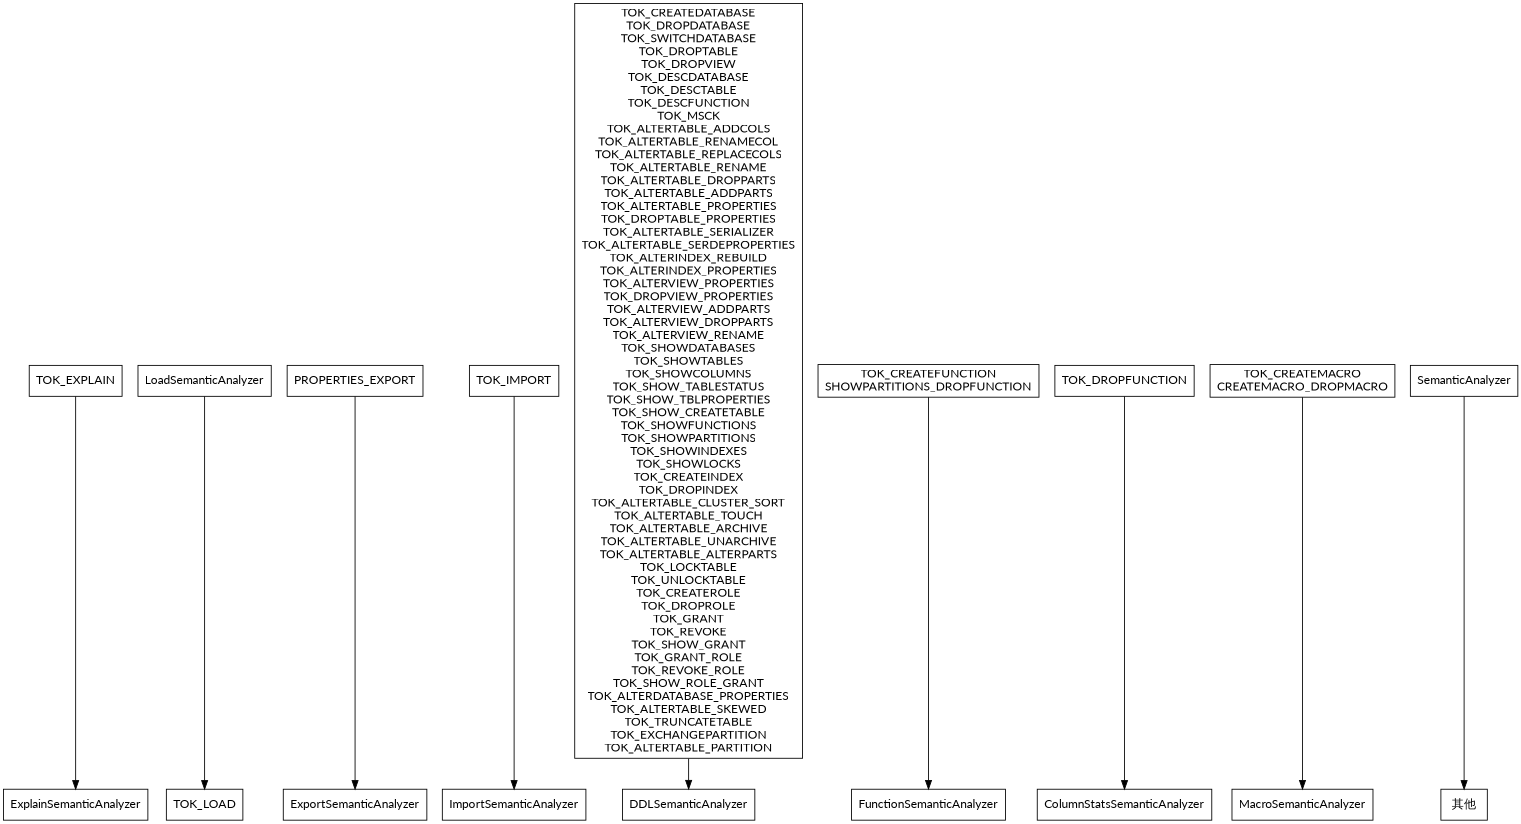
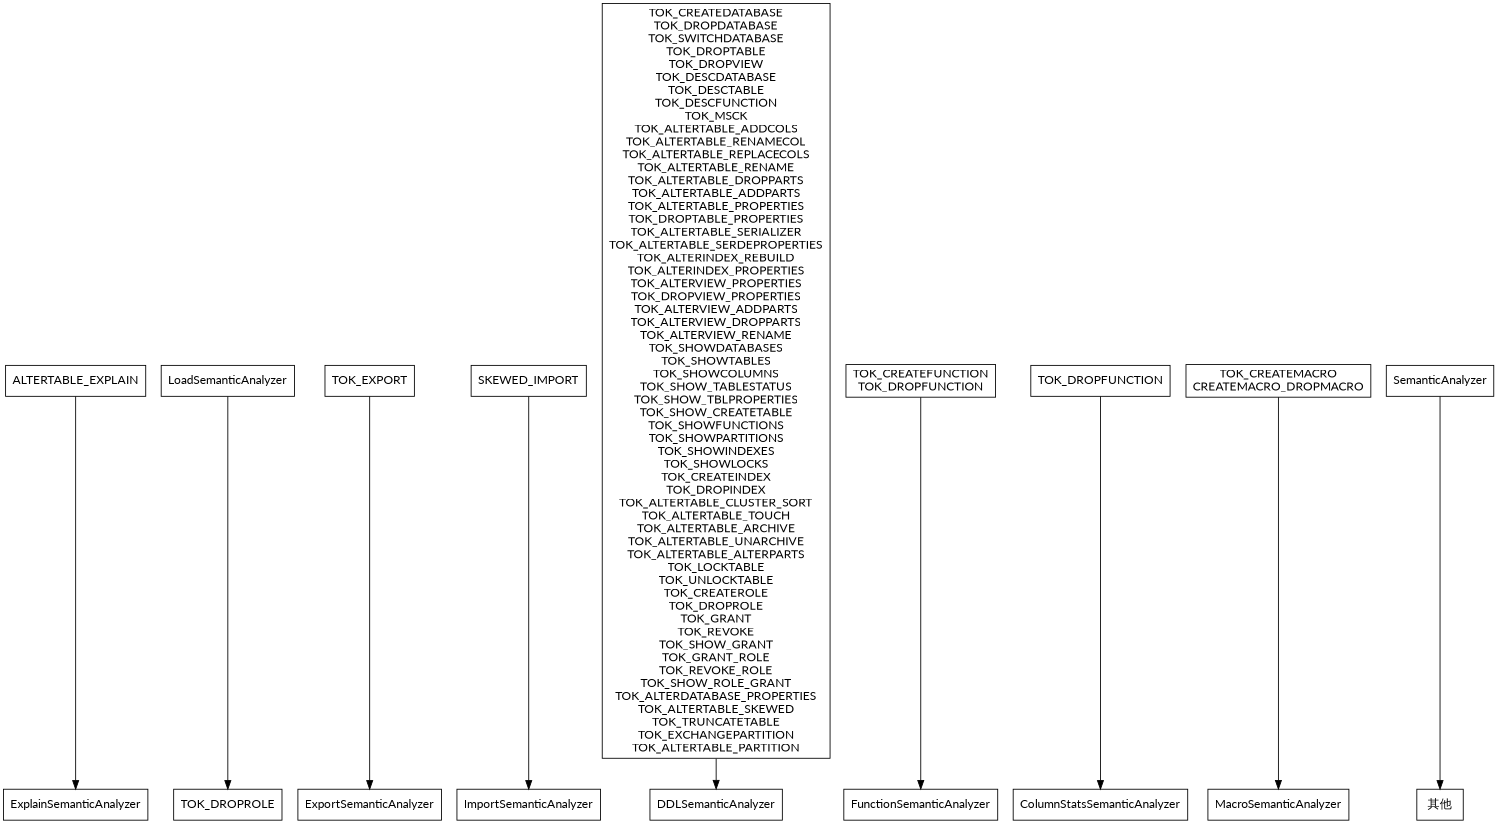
node "TOK_EXPLAIN": label "TOK_EXPLAIN" -> "ALTERTABLE_EXPLAIN"
node "PROPERTIES_EXPORT": label "PROPERTIES_EXPORT" -> "TOK_EXPORT"
node "TOK_IMPORT": label "TOK_IMPORT" -> "SKEWED_IMPORT"
node "TOK_CREATEFUNCTION SHOWPARTITIONS_DROPFUNCTION": label "TOK_CREATEFUNCTION SHOWPARTITIONS_DROPFUNCTION" -> "TOK_CREATEFUNCTION TOK_DROPFUNCTION"
node "TOK_LOAD": label "TOK_LOAD" -> "TOK_DROPROLE"
